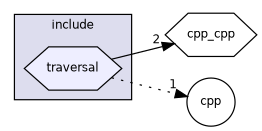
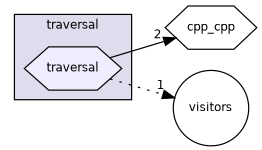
cluster "include": label "include" -> "traversal"
node "cpp": label "cpp" -> "visitors"
